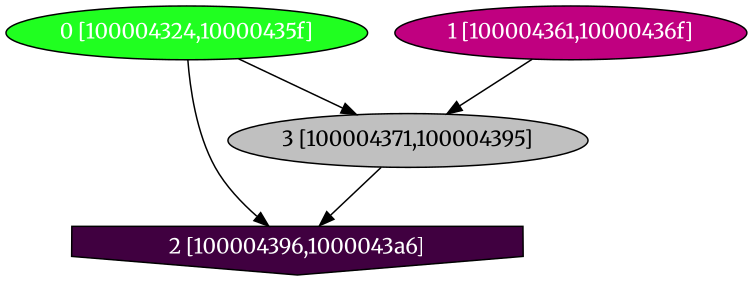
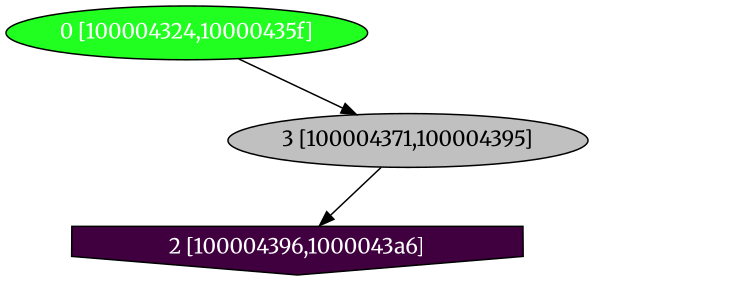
node "1 [100004361,10000436f]": removed
edge "0 [100004324,10000435f]" -> "2 [100004396,1000043a6]": removed
